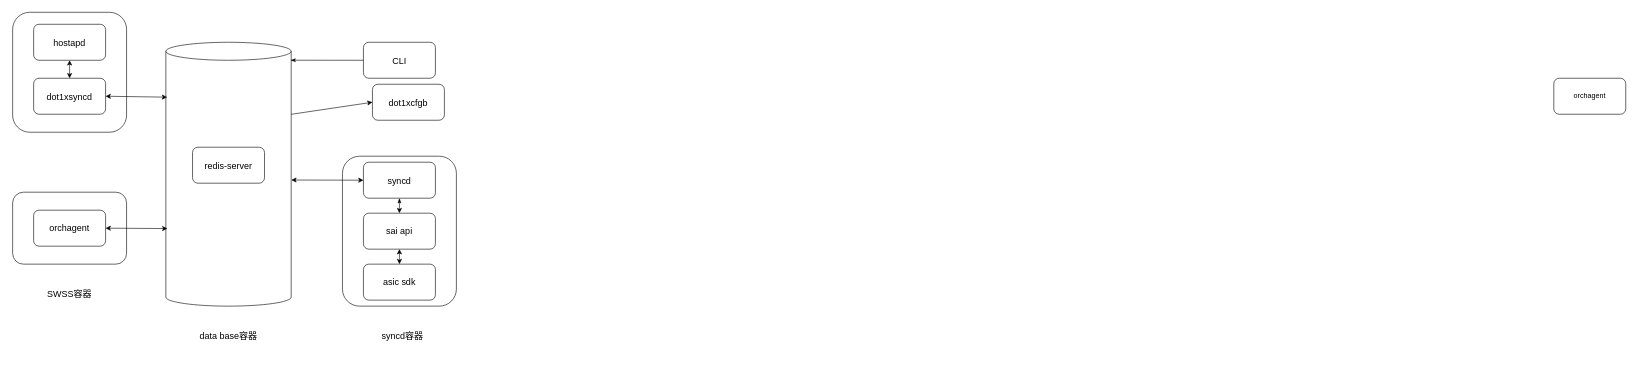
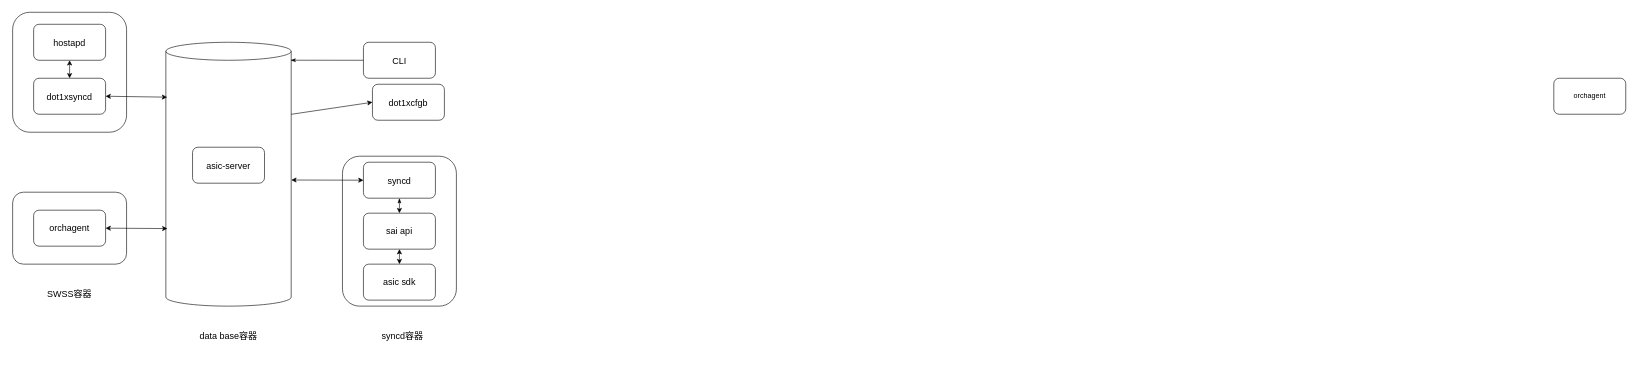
node "redis-server": label "redis-server" -> "asic-server"
